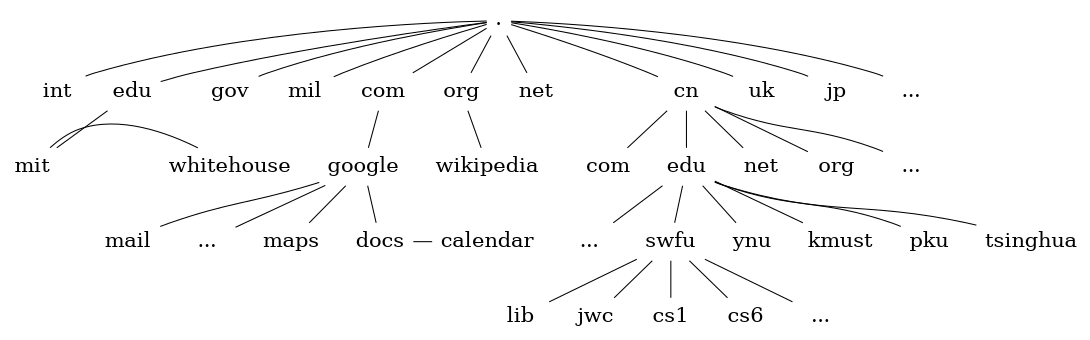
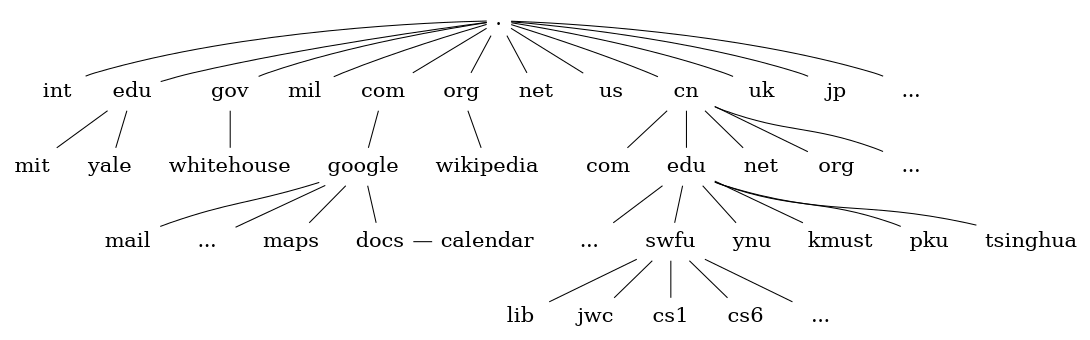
node "us": added
edge "mit" -- "whitehouse": now "gov" -- "whitehouse"
node "yale": added
